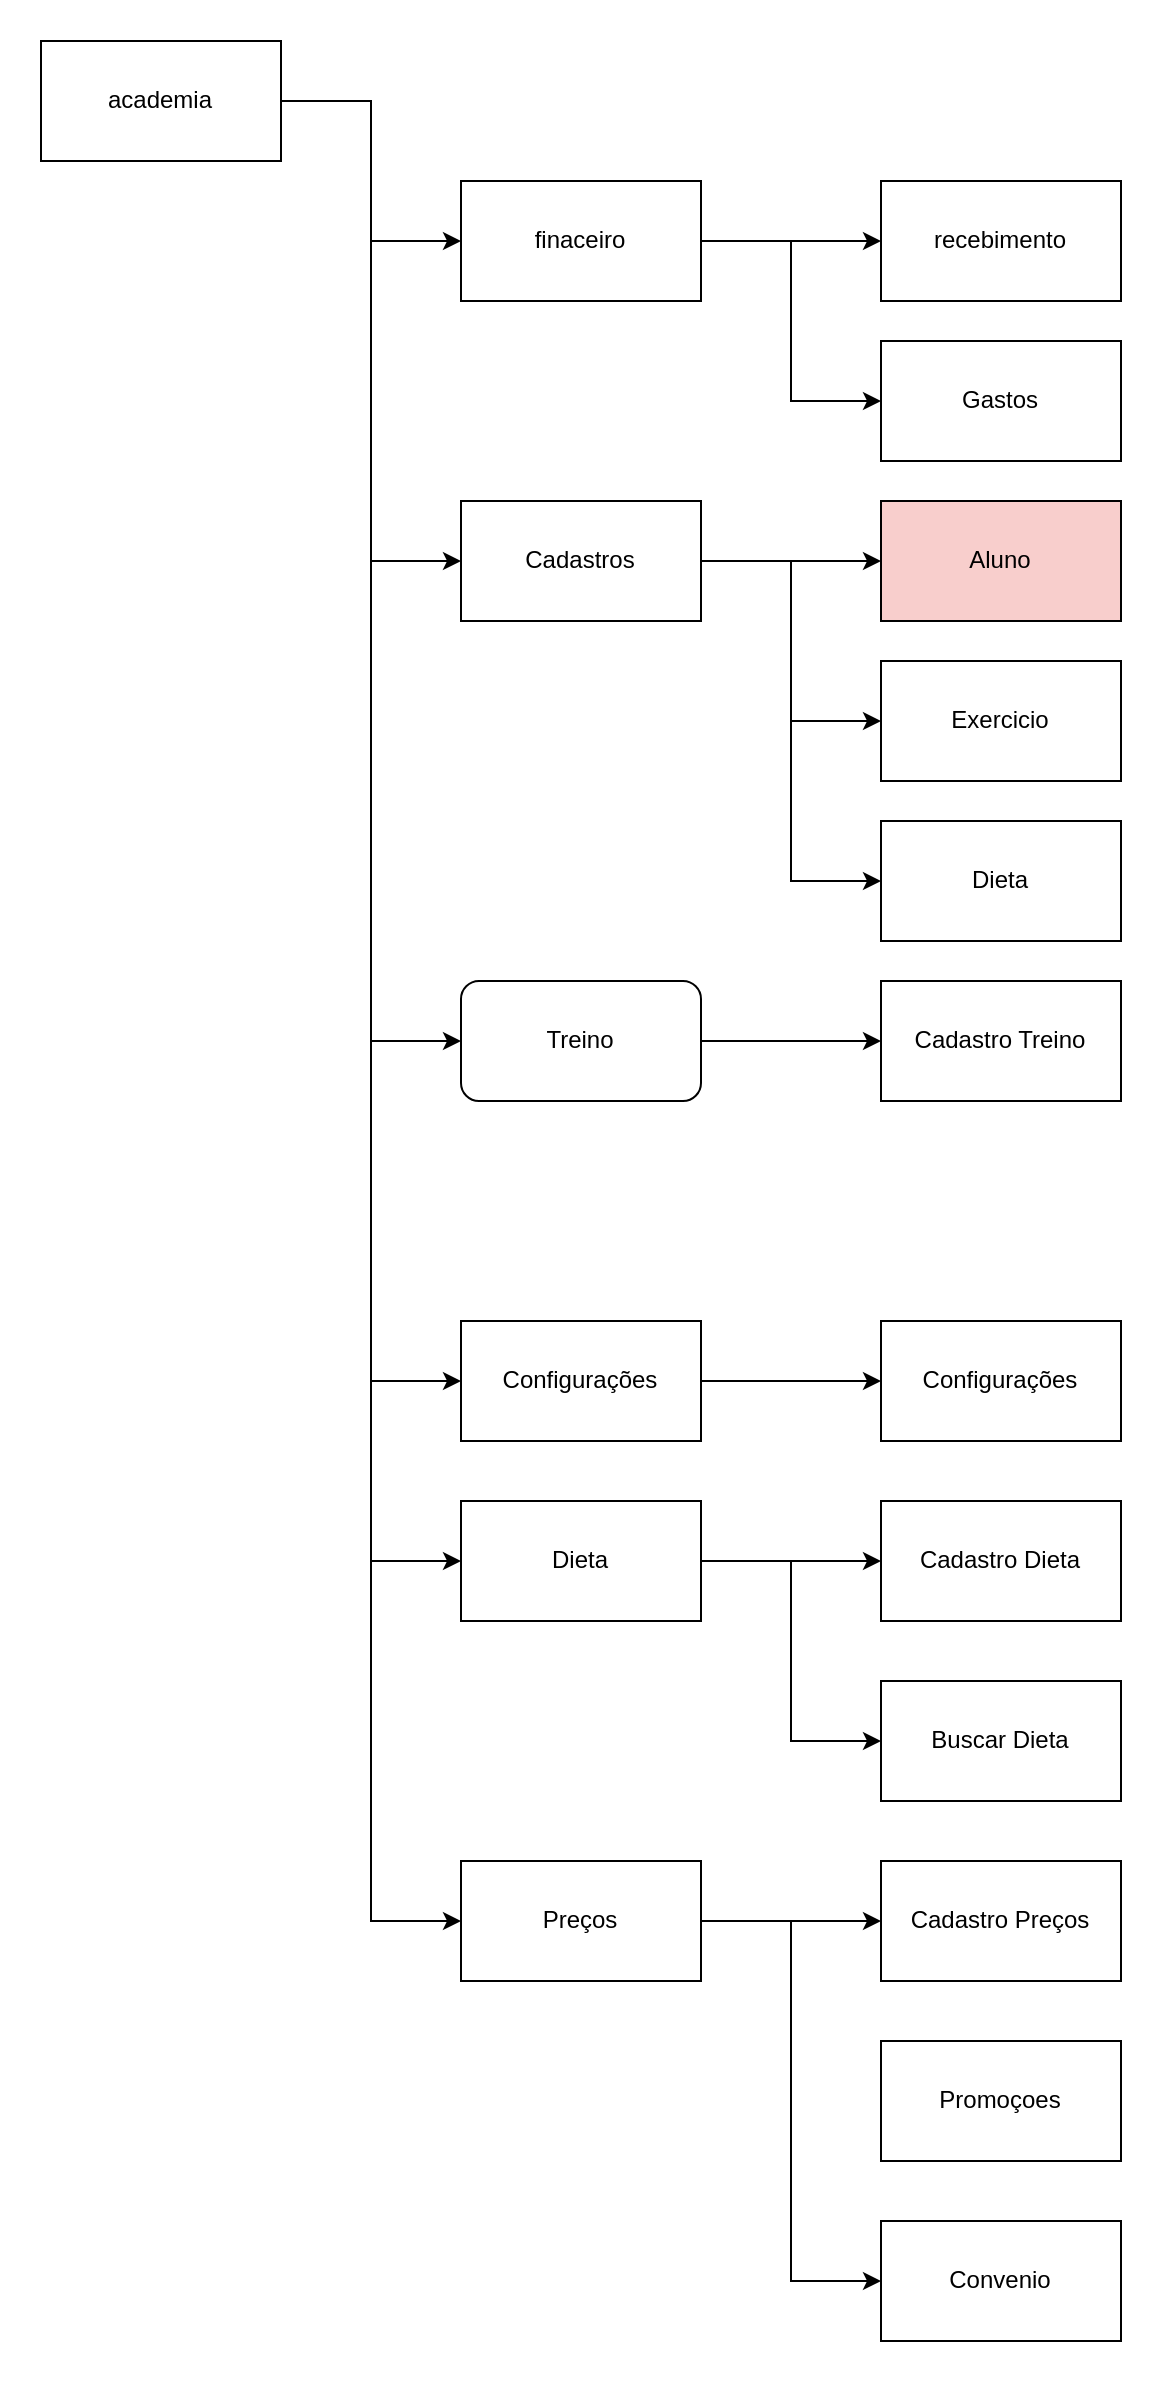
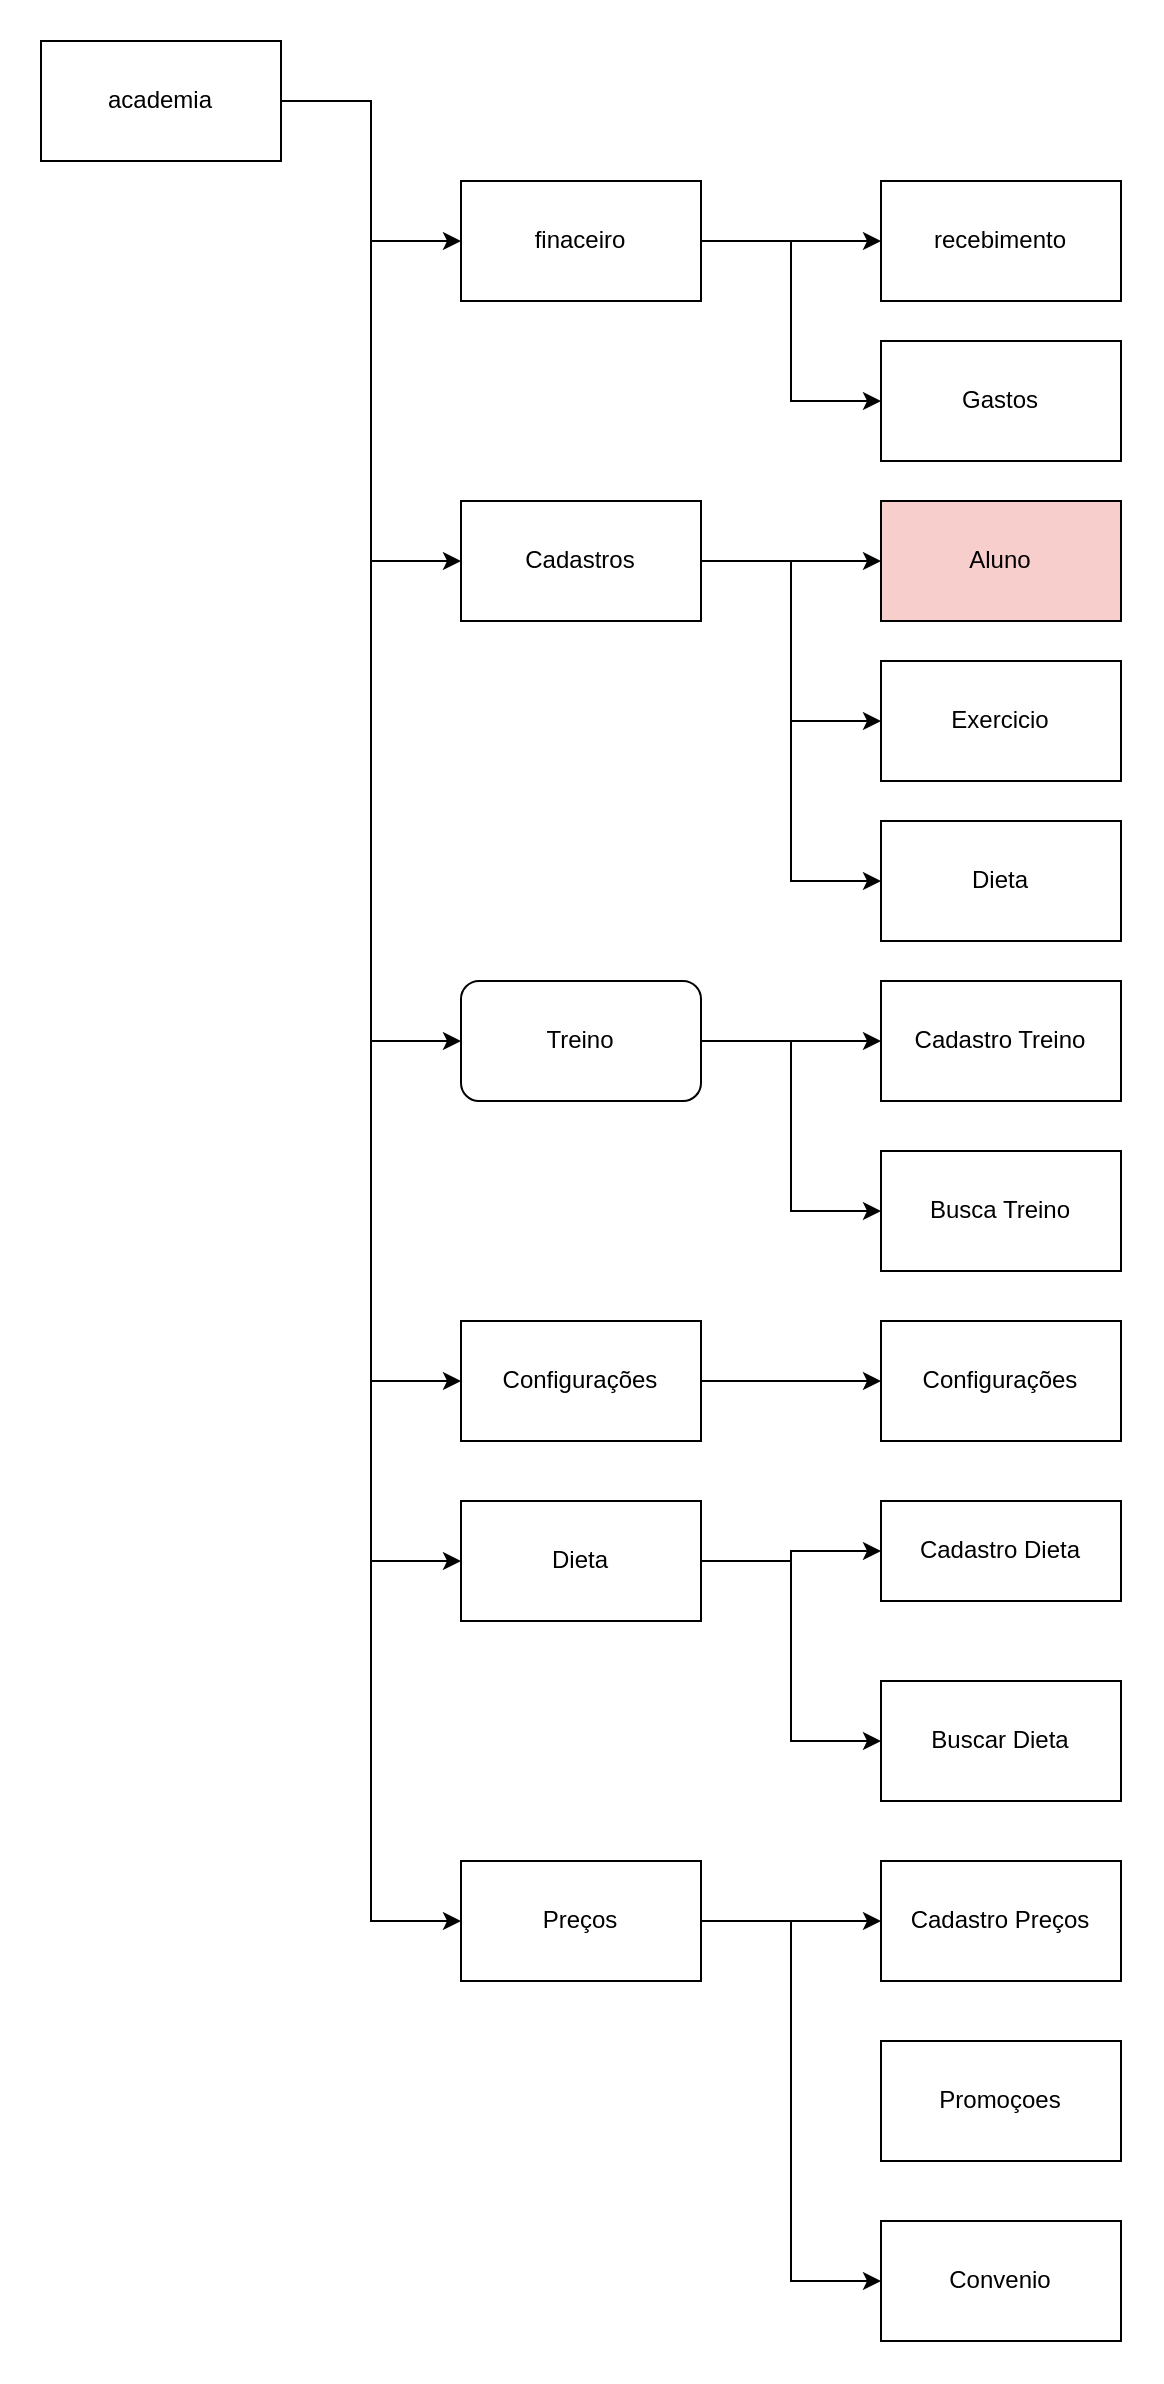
edge "Treino" -> "Busca Treino": added
node "Busca Treino": added
node "Cadastro Dieta": size 240x120 -> 240x100
